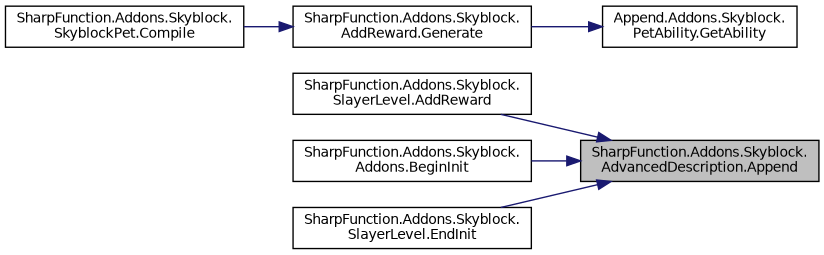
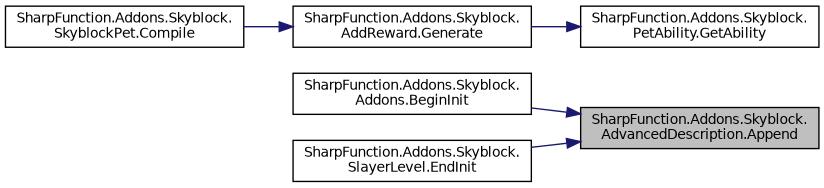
node "Append.Addons.Skyblock. PetAbility.GetAbility": label "Append.Addons.Skyblock. PetAbility.GetAbility" -> "SharpFunction.Addons.Skyblock. PetAbility.GetAbility"
node "SharpFunction.Addons.Skyblock. SlayerLevel.AddReward": removed
